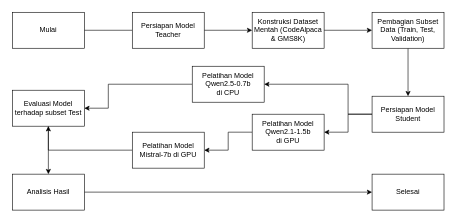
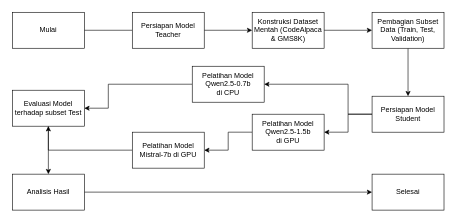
node "Pelatihan Model Qwen2.1-1.5b di GPU": label "Pelatihan Model Qwen2.1-1.5b di GPU" -> "Pelatihan Model Qwen2.5-1.5b di GPU"
